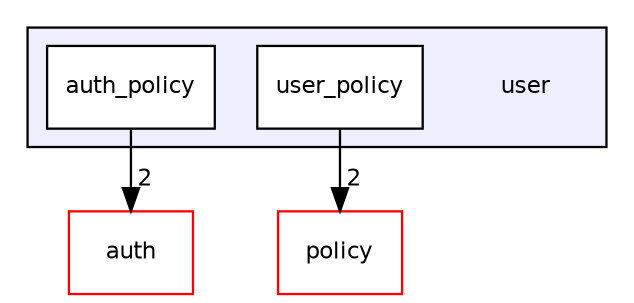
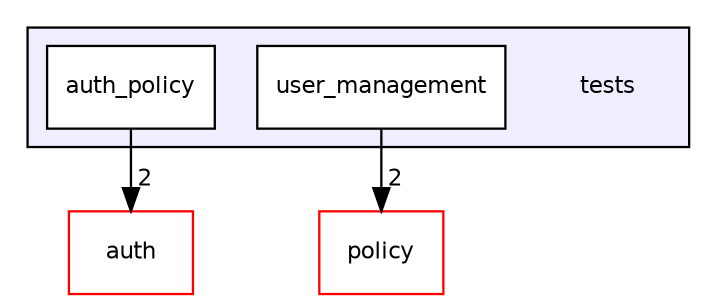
node "user_policy": label "user_policy" -> "user_management"
node "user": label "user" -> "tests"
